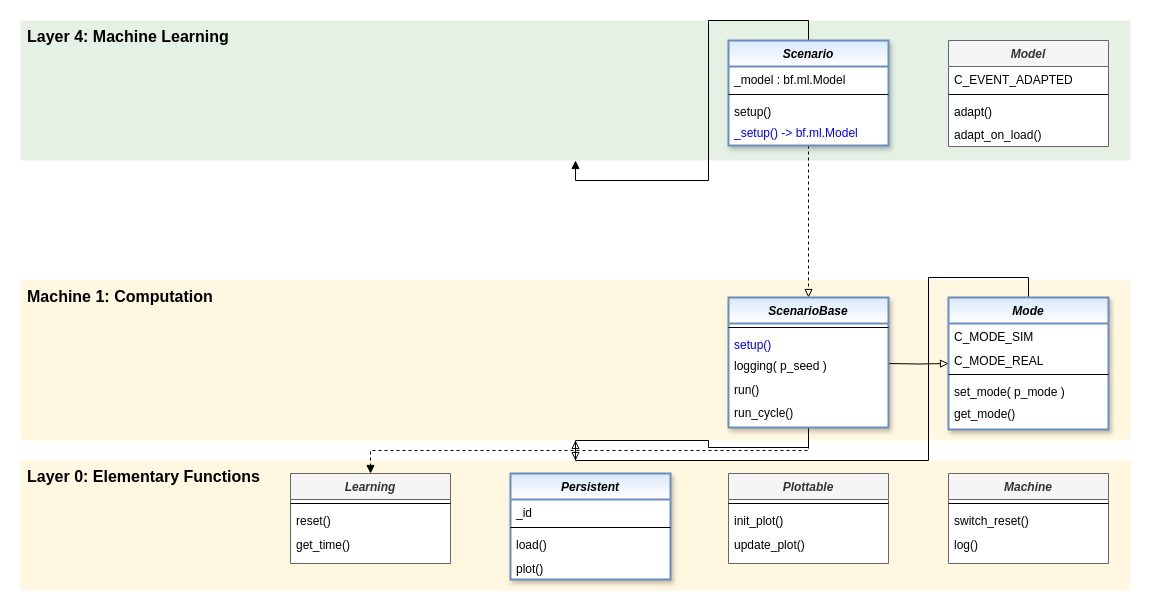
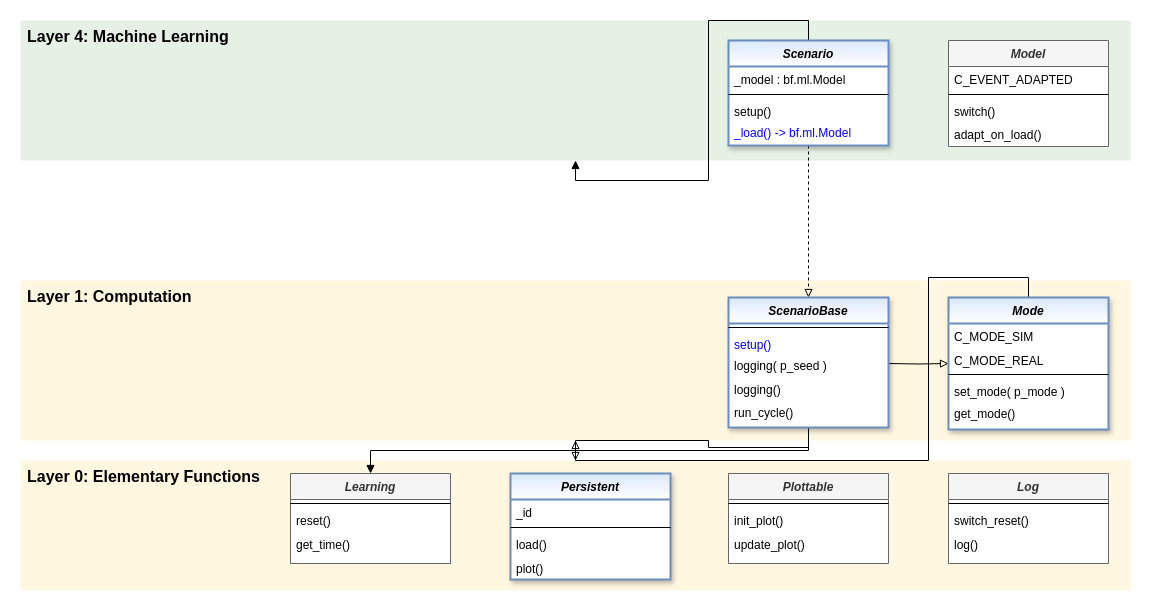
node "adapt()": label "adapt()" -> "switch()"
node "_setup() -> bf.ml.Model": label "_setup() -> bf.ml.Model" -> "_load() -> bf.ml.Model"
node "Machine 1: Computation": label "Machine 1: Computation" -> "Layer 1: Computation"
node "run()": label "run()" -> "logging()"
edge "ScenarioBase" -> "Learning": style dashed -> solid
node "Machine": label "Machine" -> "Log"
